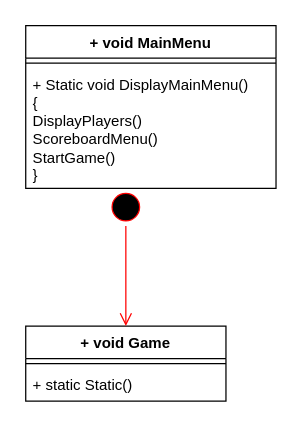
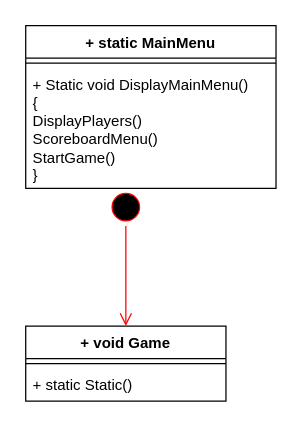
node "+ void MainMenu": label "+ void MainMenu" -> "+ static MainMenu"
